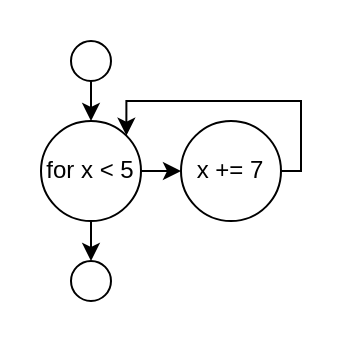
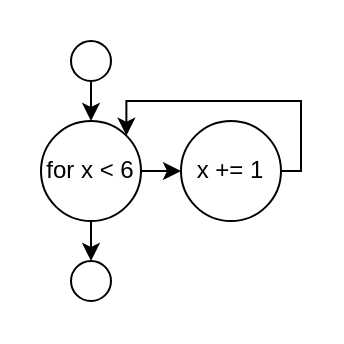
node "for x < 5": label "for x < 5" -> "for x < 6"
node "x += 7": label "x += 7" -> "x += 1"
